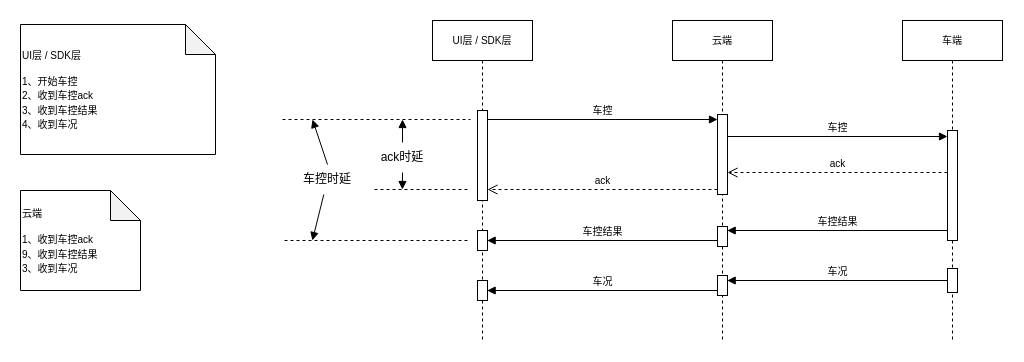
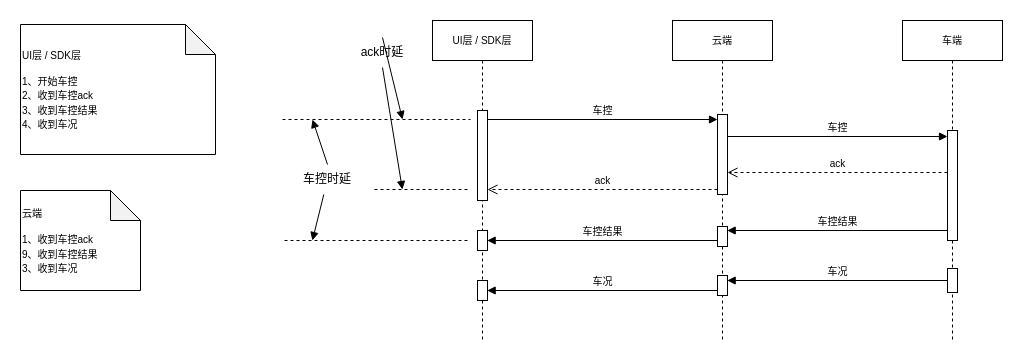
node "ack时延": moved (403, 158) -> (383, 53)
